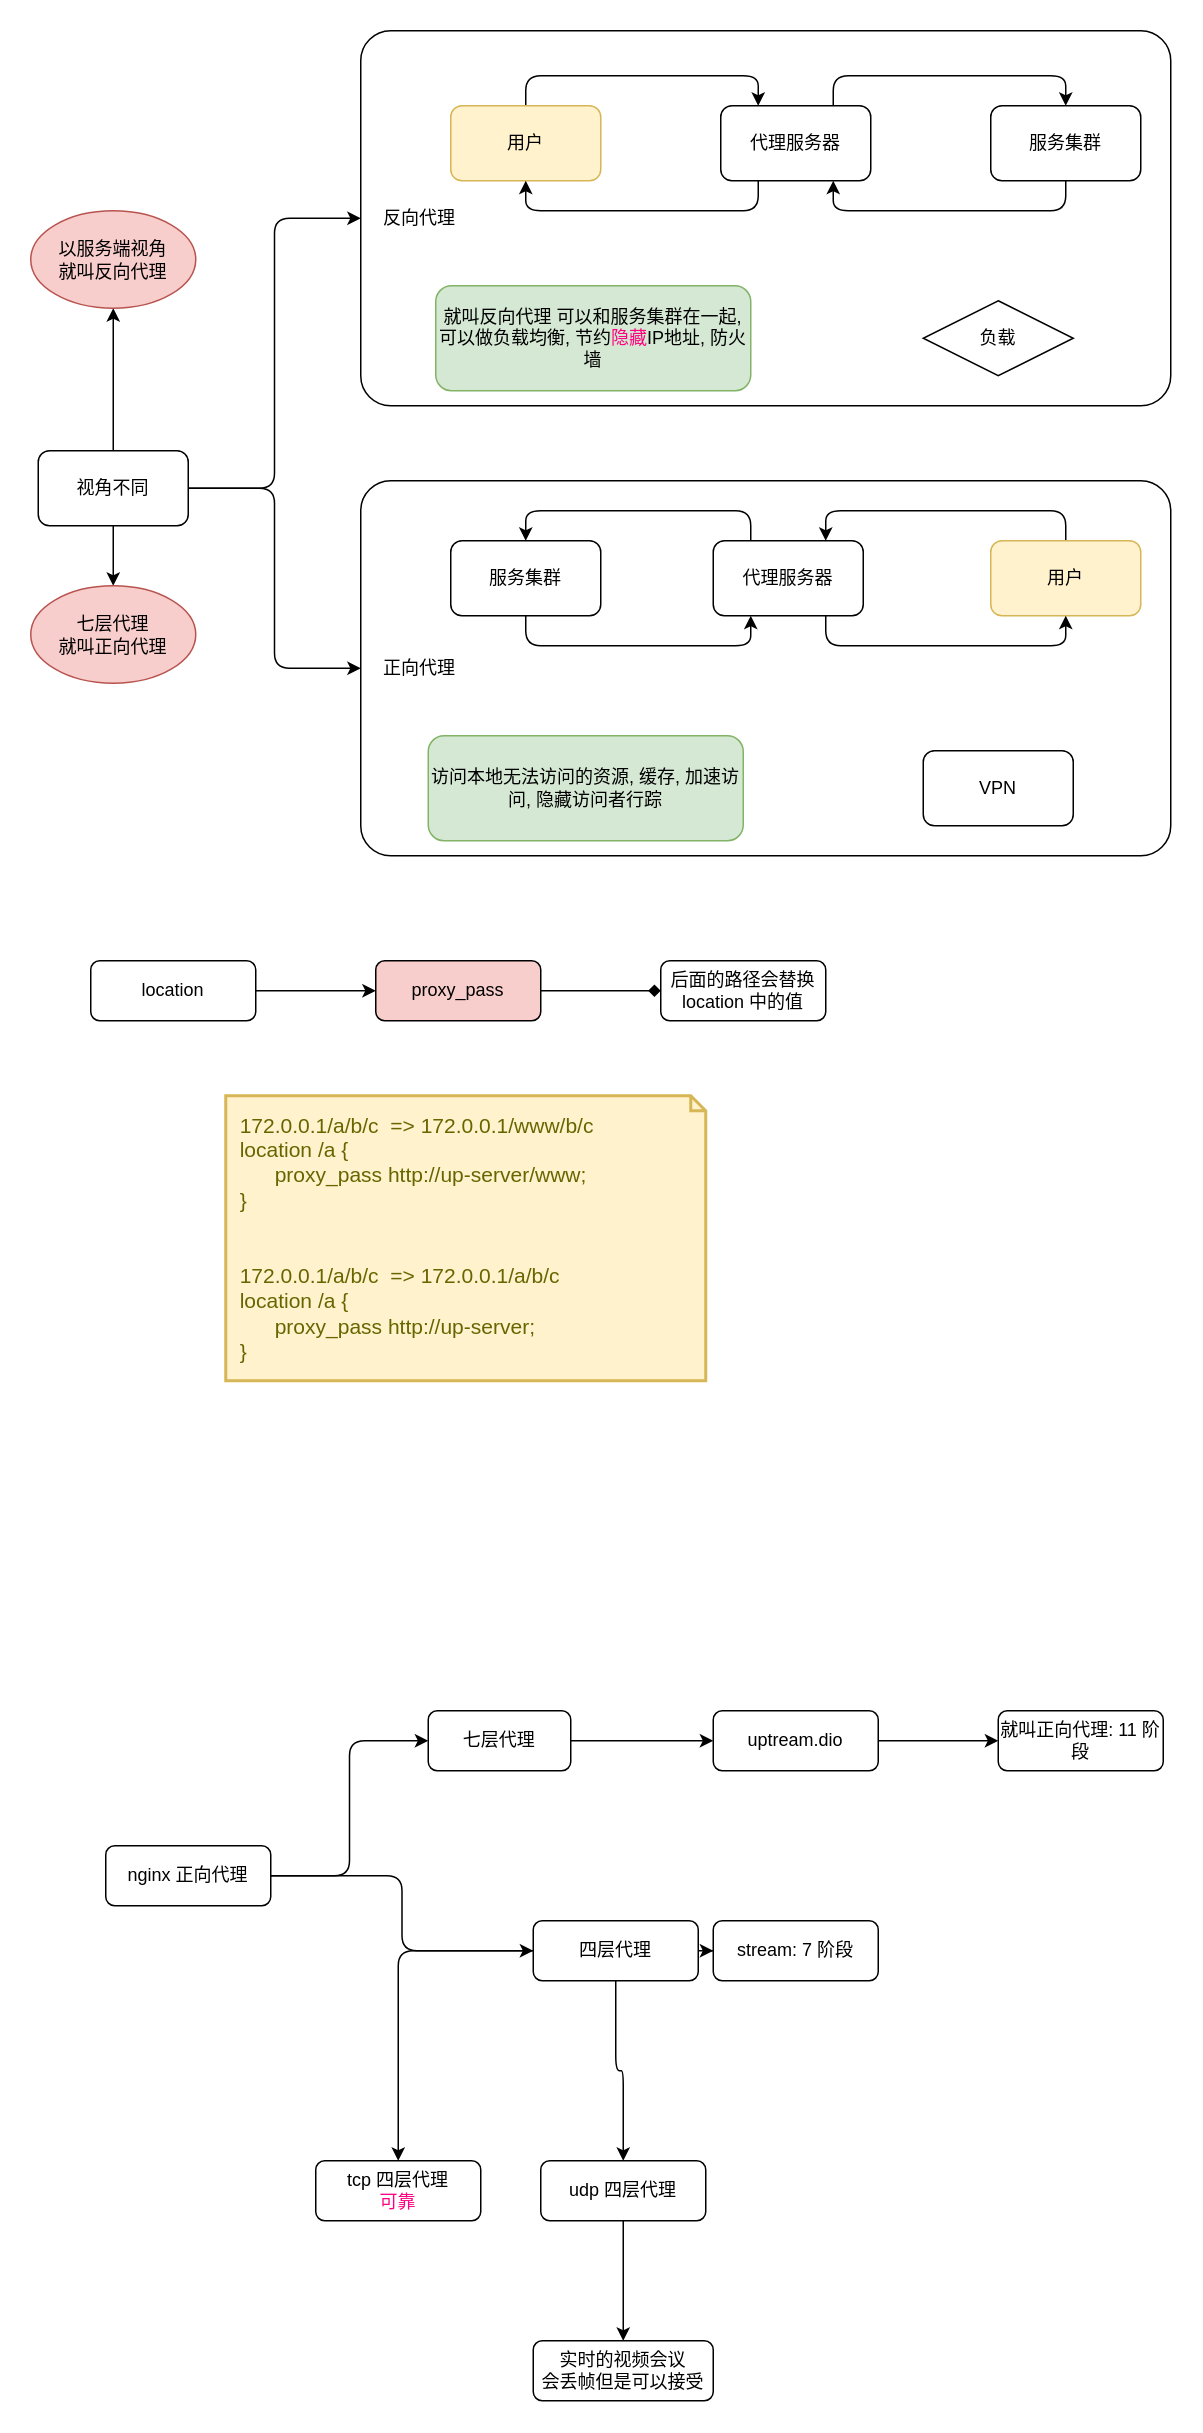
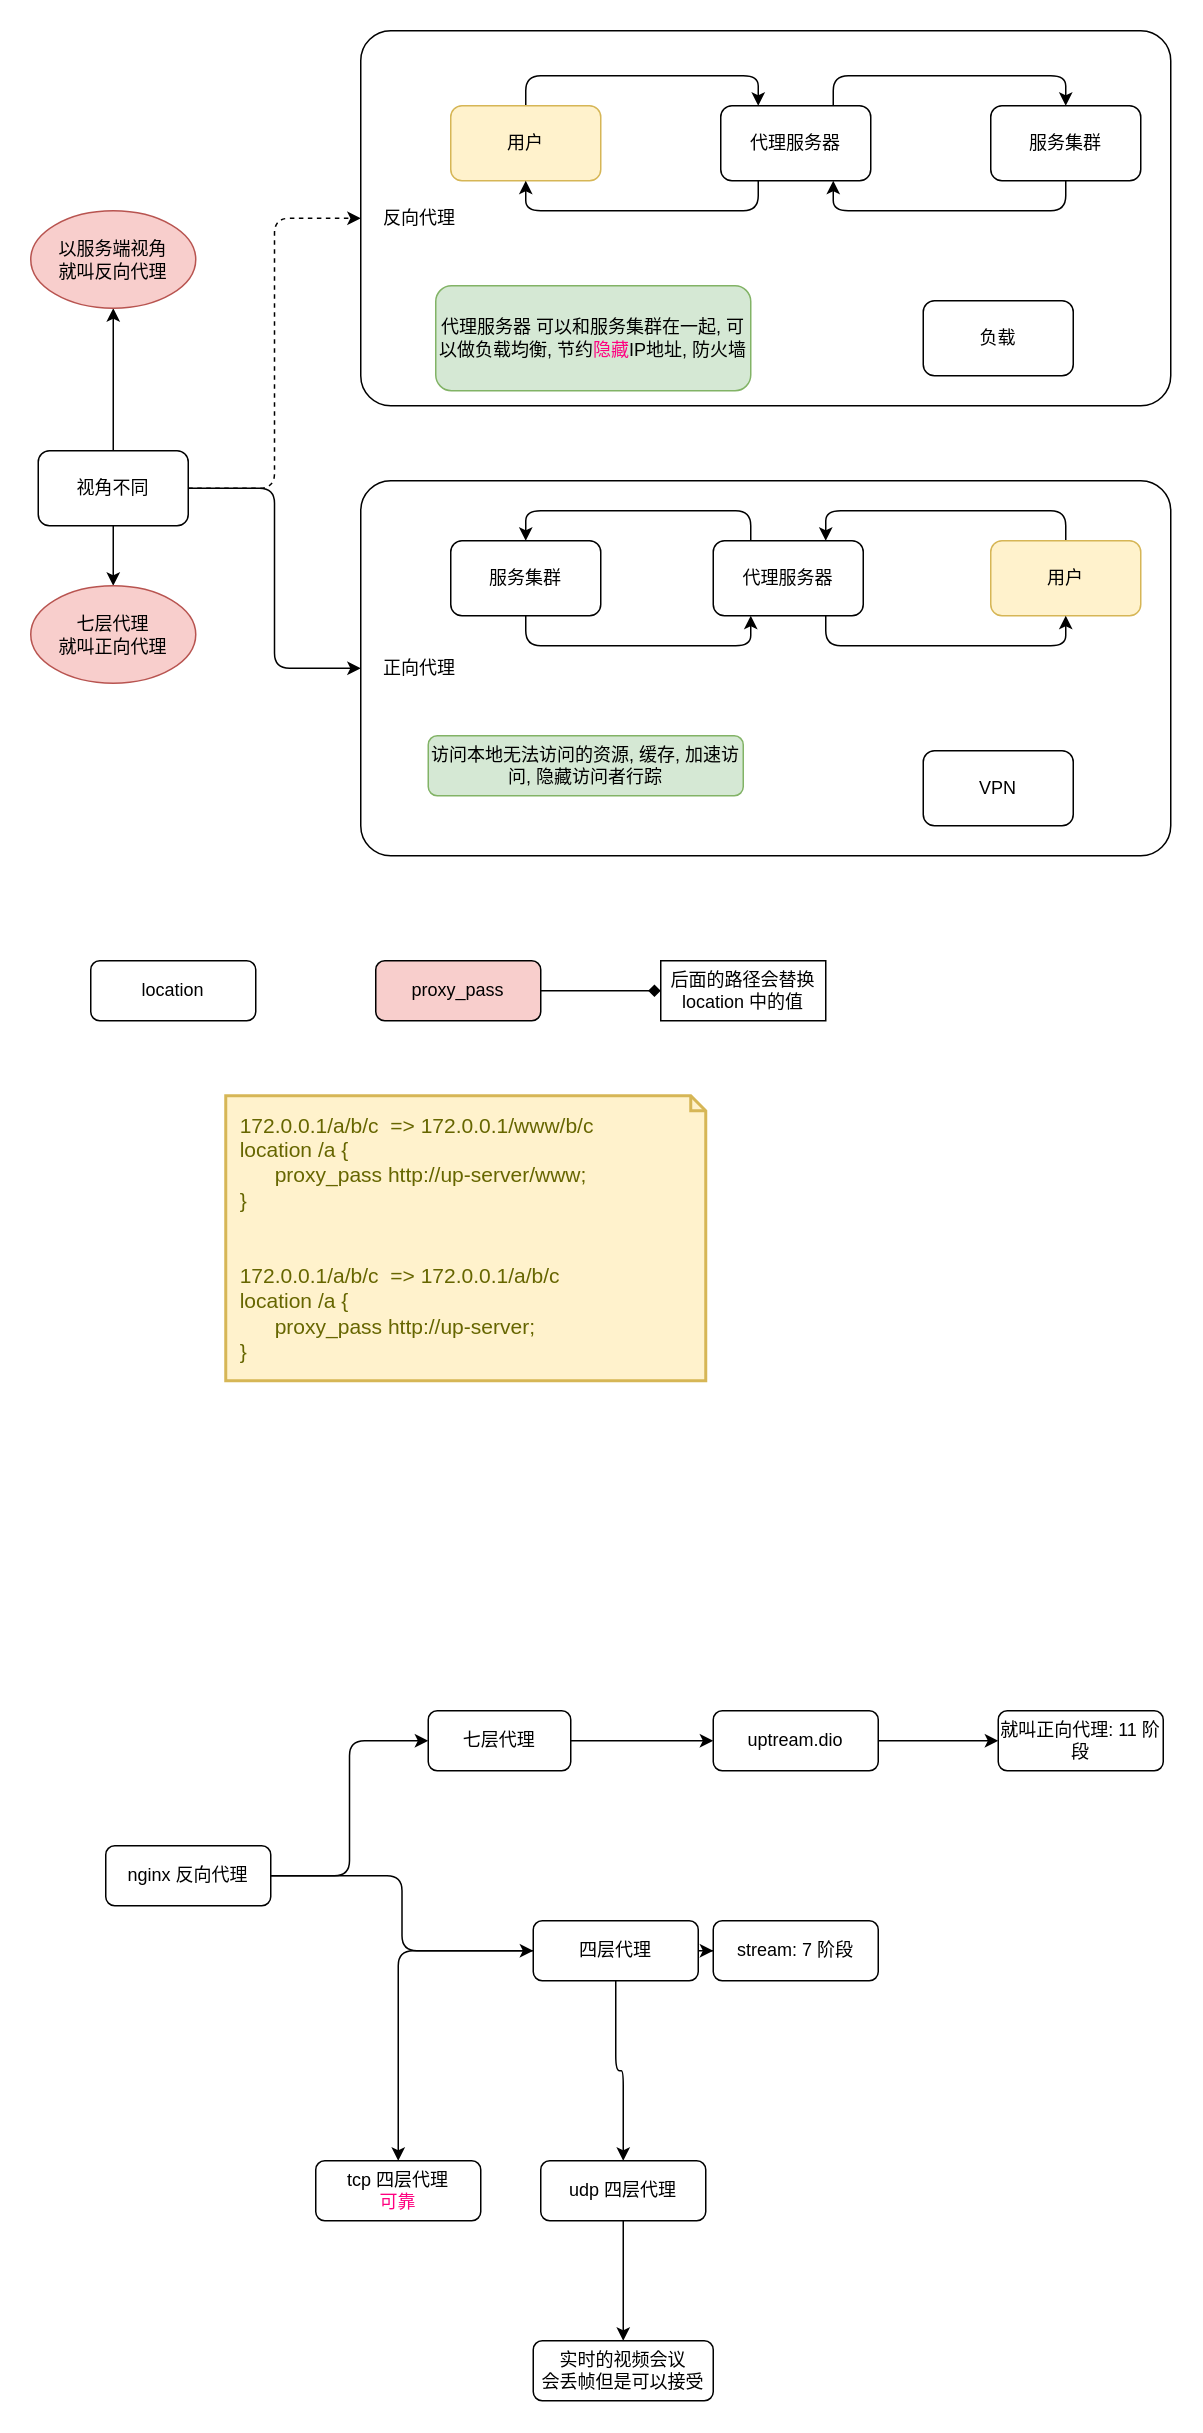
edge "视角不同" -> "反向代理": style solid -> dashed
node "就叫反向代理 可以和服务集群在一起, 可以做负载均衡, 节约隐藏IP地址, 防火墙": label "就叫反向代理 可以和服务集群在一起, 可以做负载均衡, 节约隐藏IP地址, 防火墙" -> "代理服务器 可以和服务集群在一起, 可以做负载均衡, 节约隐藏IP地址, 防火墙"
node "负载": shape diamond -> rounded rectangle
node "访问本地无法访问的资源, 缓存, 加速访问, 隐藏访问者行踪": size 315x105 -> 315x60
edge "location" -> "proxy_pass": removed
node "后面的路径会替换location 中的值": shape rounded rectangle -> rectangle
node "nginx 正向代理": label "nginx 正向代理" -> "nginx 反向代理"
